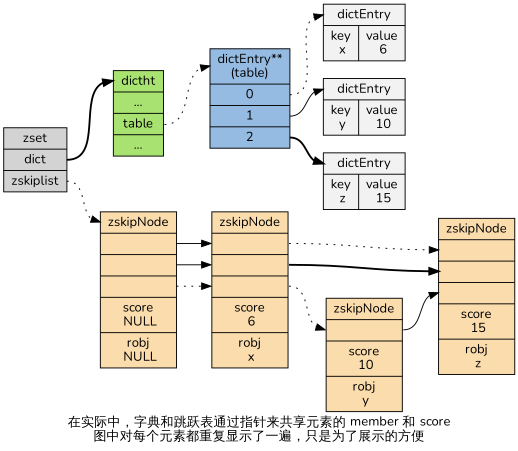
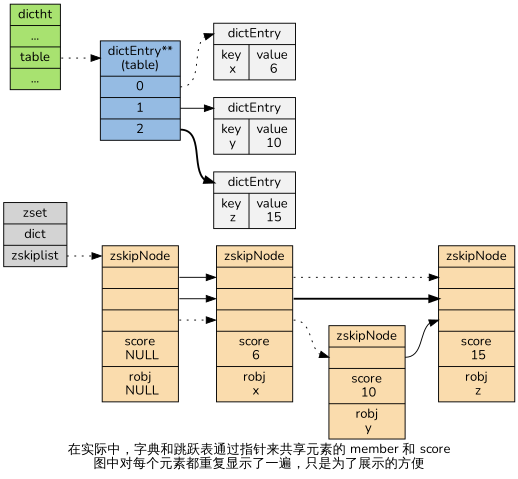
edge "zset" -> "dictht": removed
